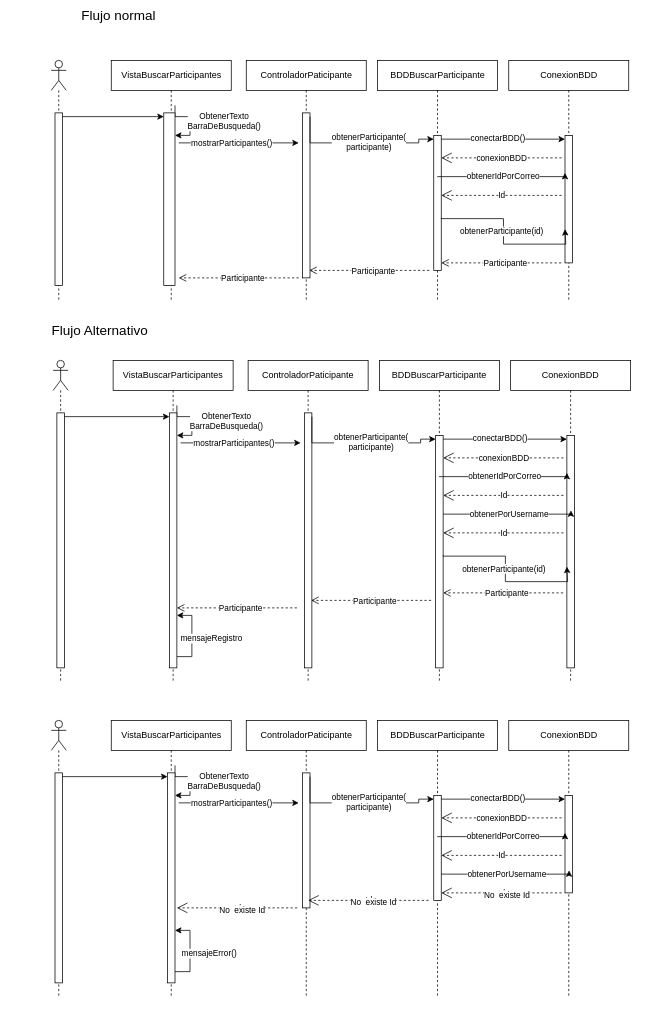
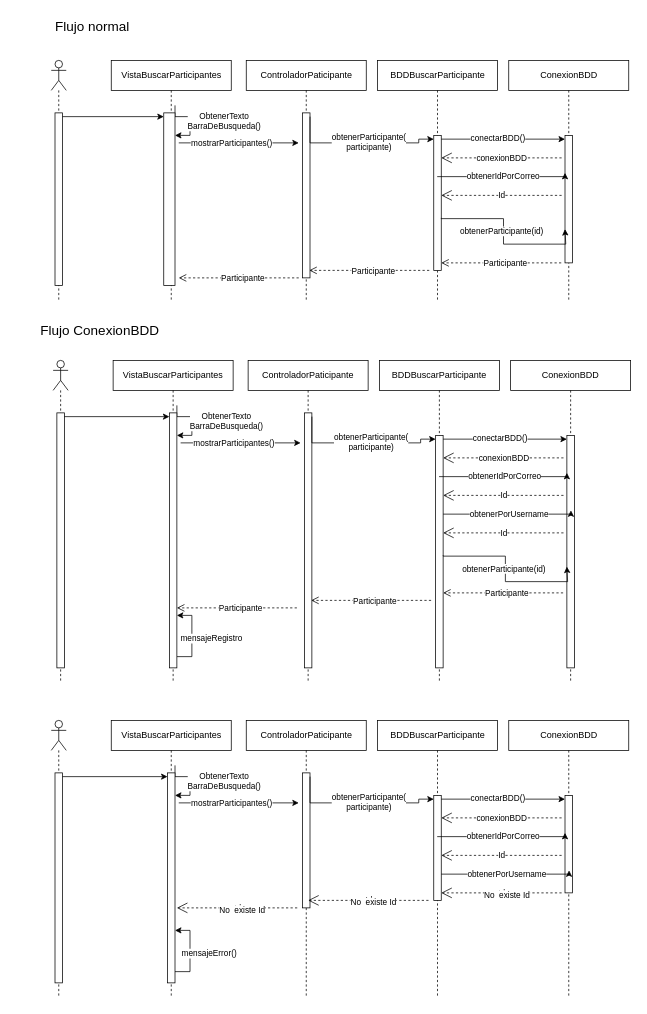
node "Flujo normal": moved (119, 15) -> (92, 27)
node "Flujo Alternativo": label "Flujo Alternativo" -> "Flujo ConexionBDD"
